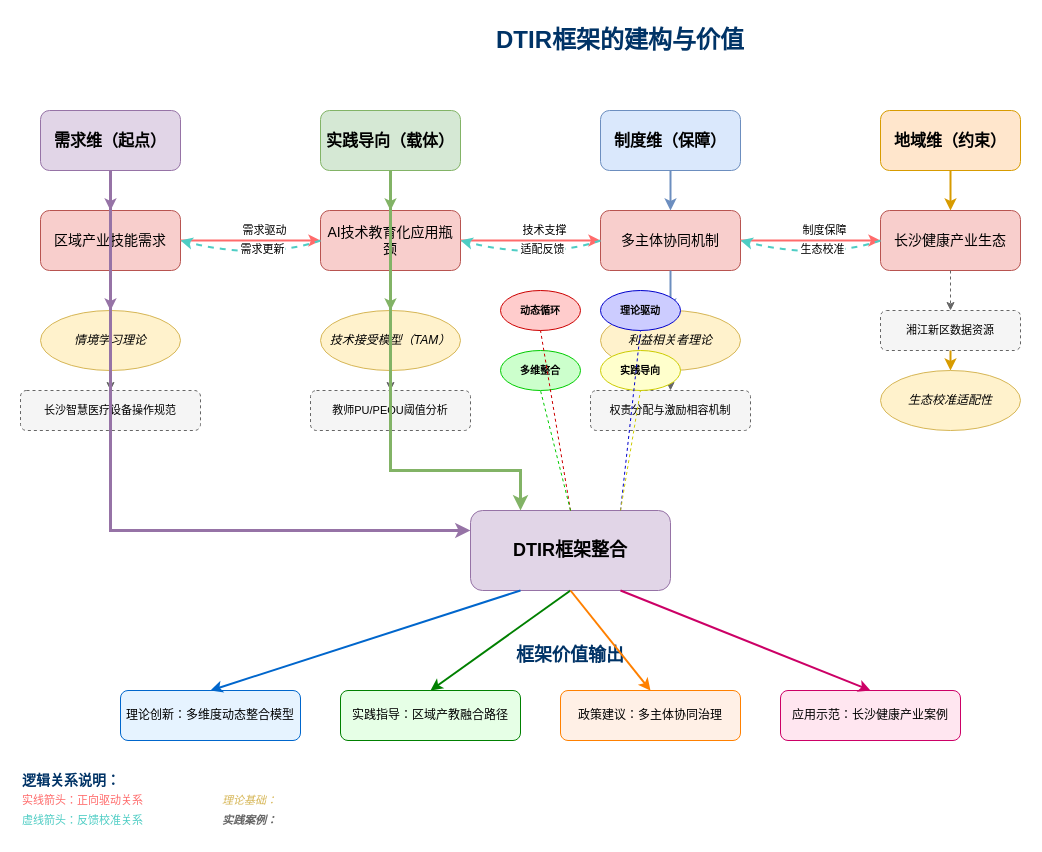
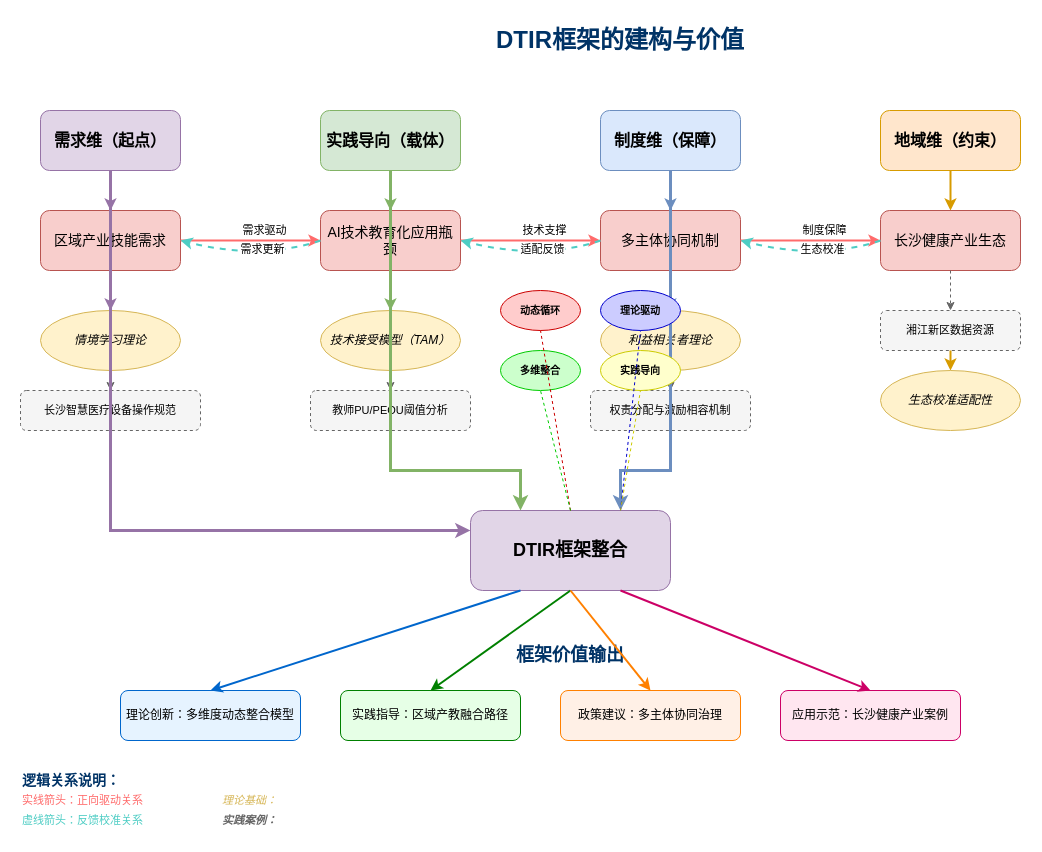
edge "制度维（保障）" -> "DTIR框架整合": added
